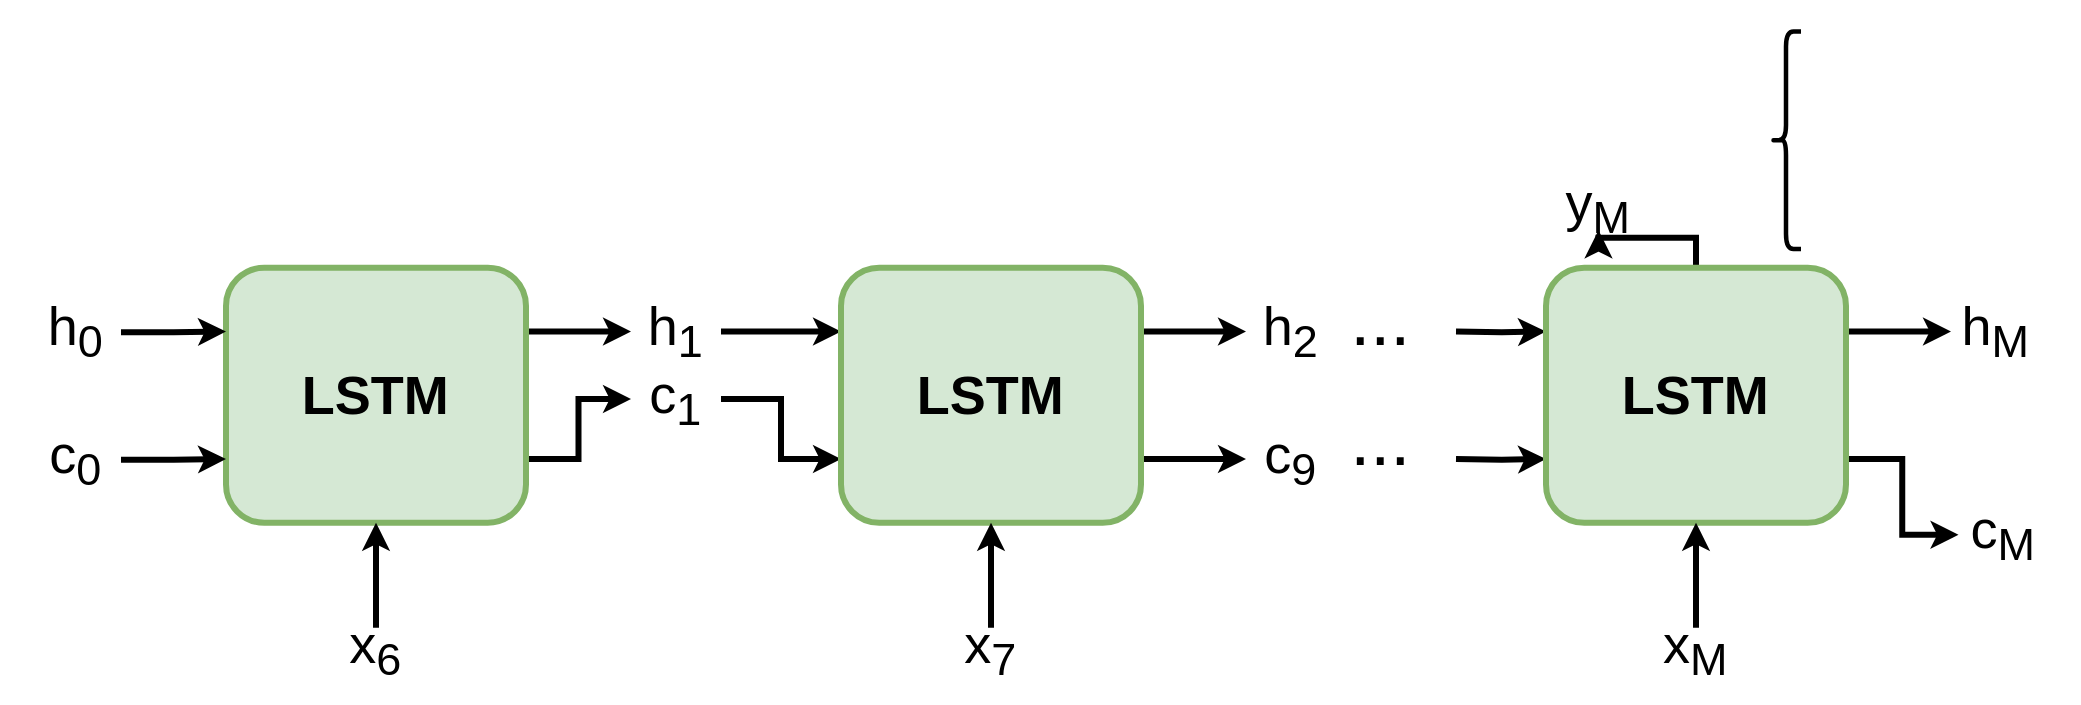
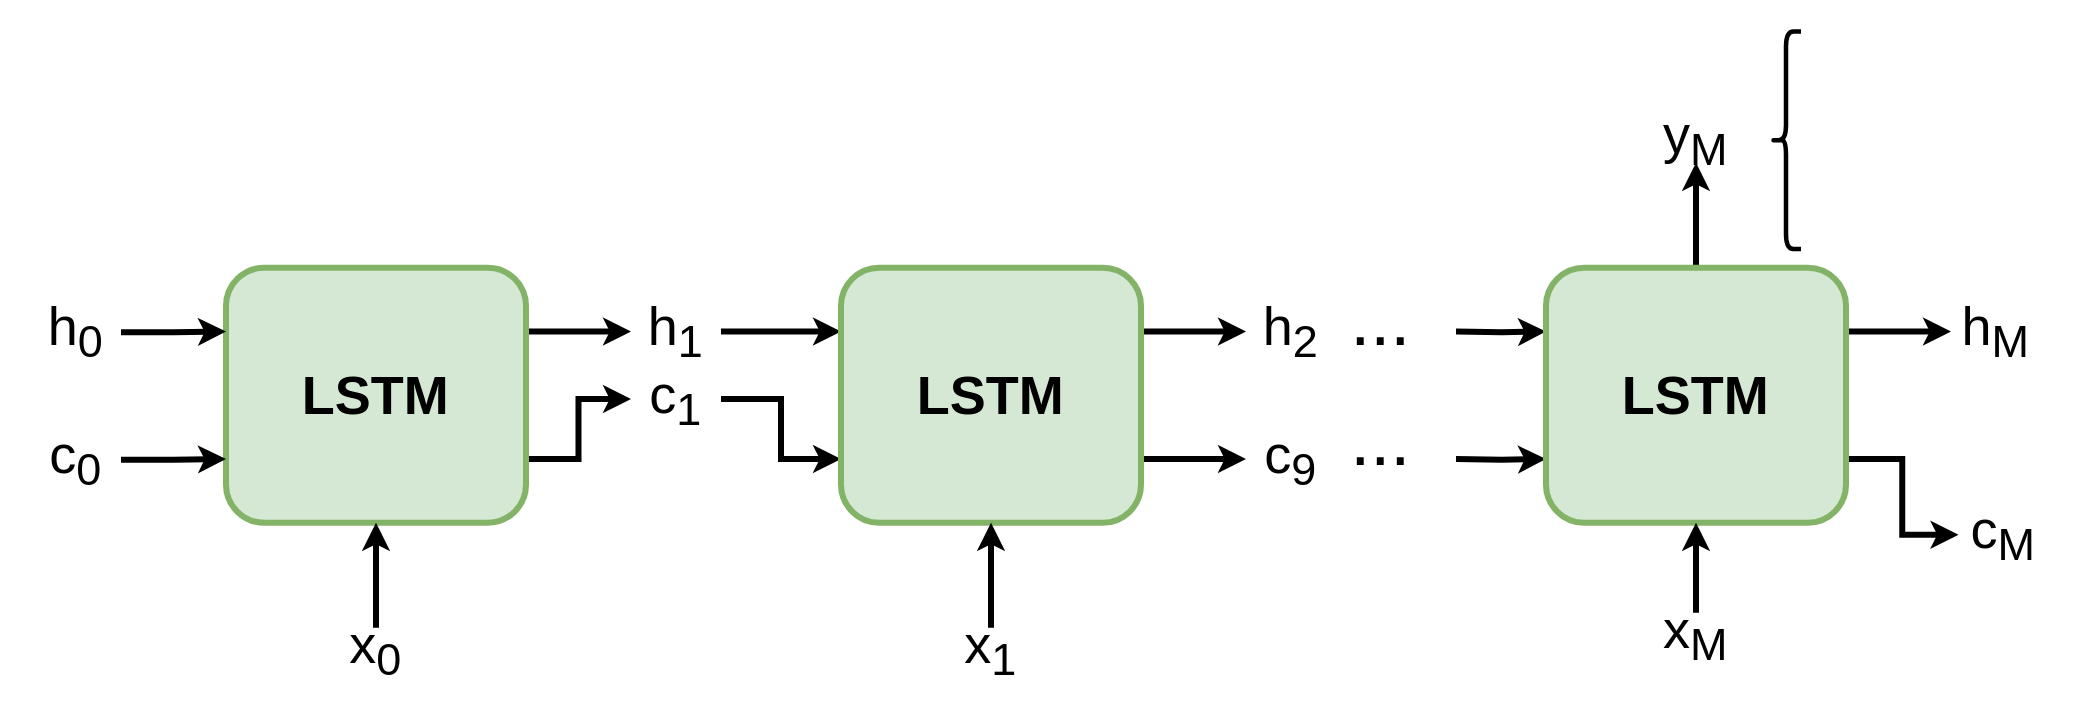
node "yM": moved (1598, 208) -> (1696, 140)
node "x6": label "x6" -> "x0"
node "x7": label "x7" -> "x1"
node "xM": moved (1696, 650) -> (1696, 635)
